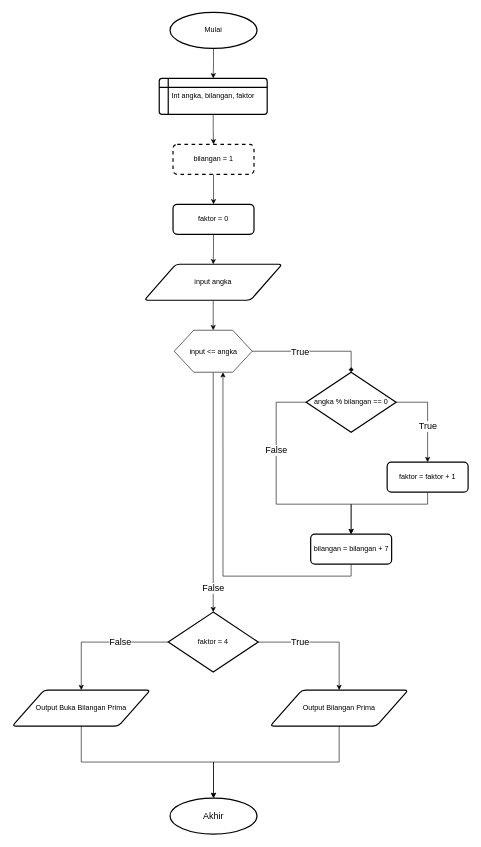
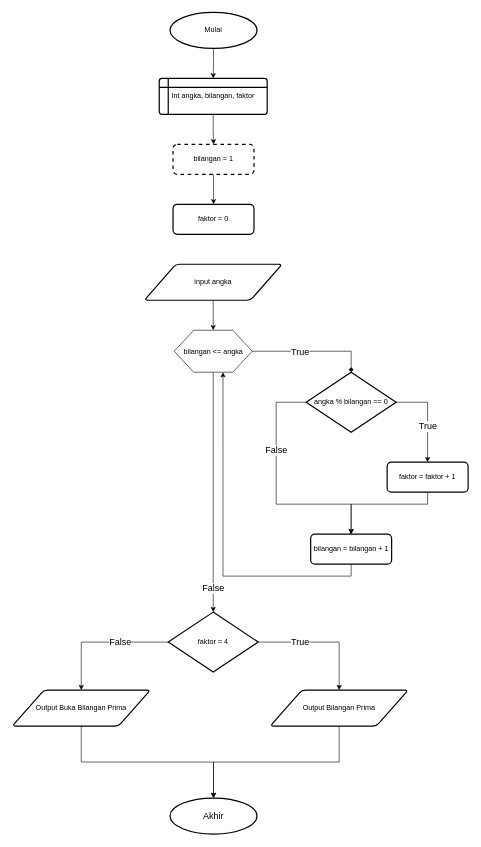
edge "faktor = 0" -> "input angka": removed
node "input <= angka": label "input <= angka" -> "bilangan <= angka"
node "bilangan = bilangan + 7": label "bilangan = bilangan + 7" -> "bilangan = bilangan + 1"
